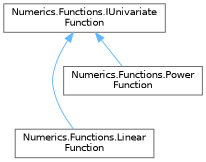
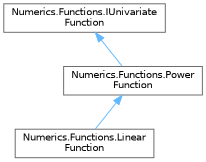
edge "Numerics.Functions.Linear Function" -> "Numerics.Functions.IUnivariate Function": now "Numerics.Functions.Linear Function" -> "Numerics.Functions.Power Function"
